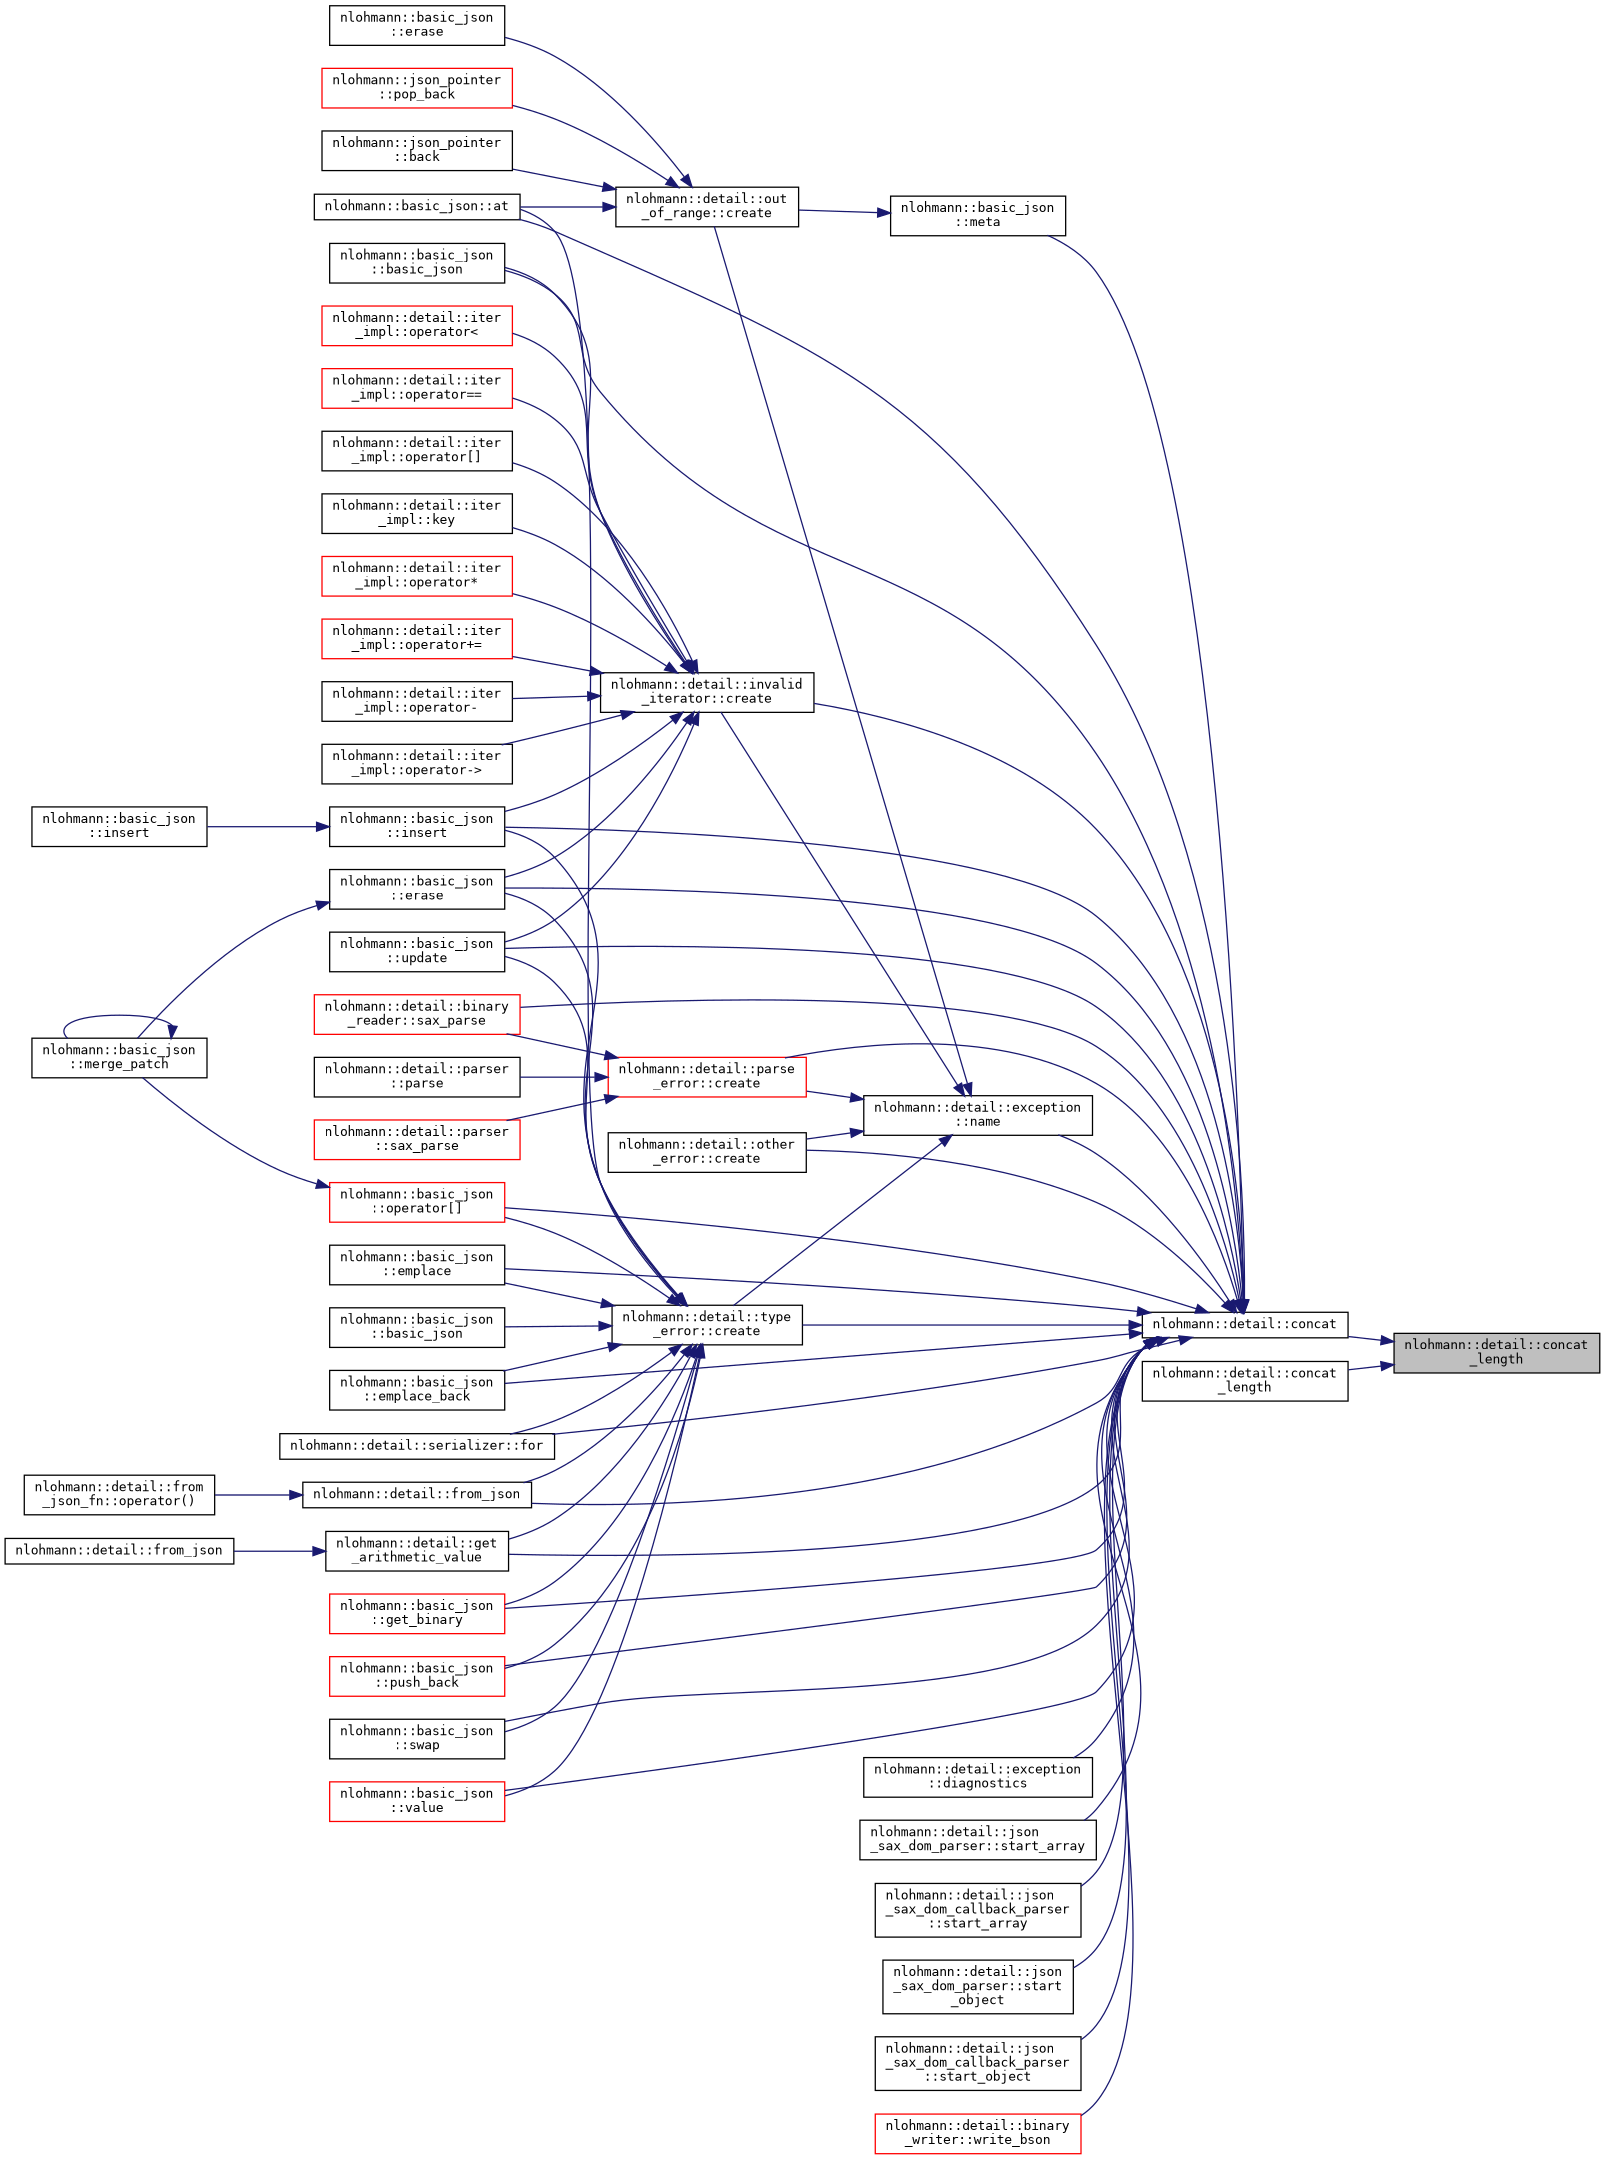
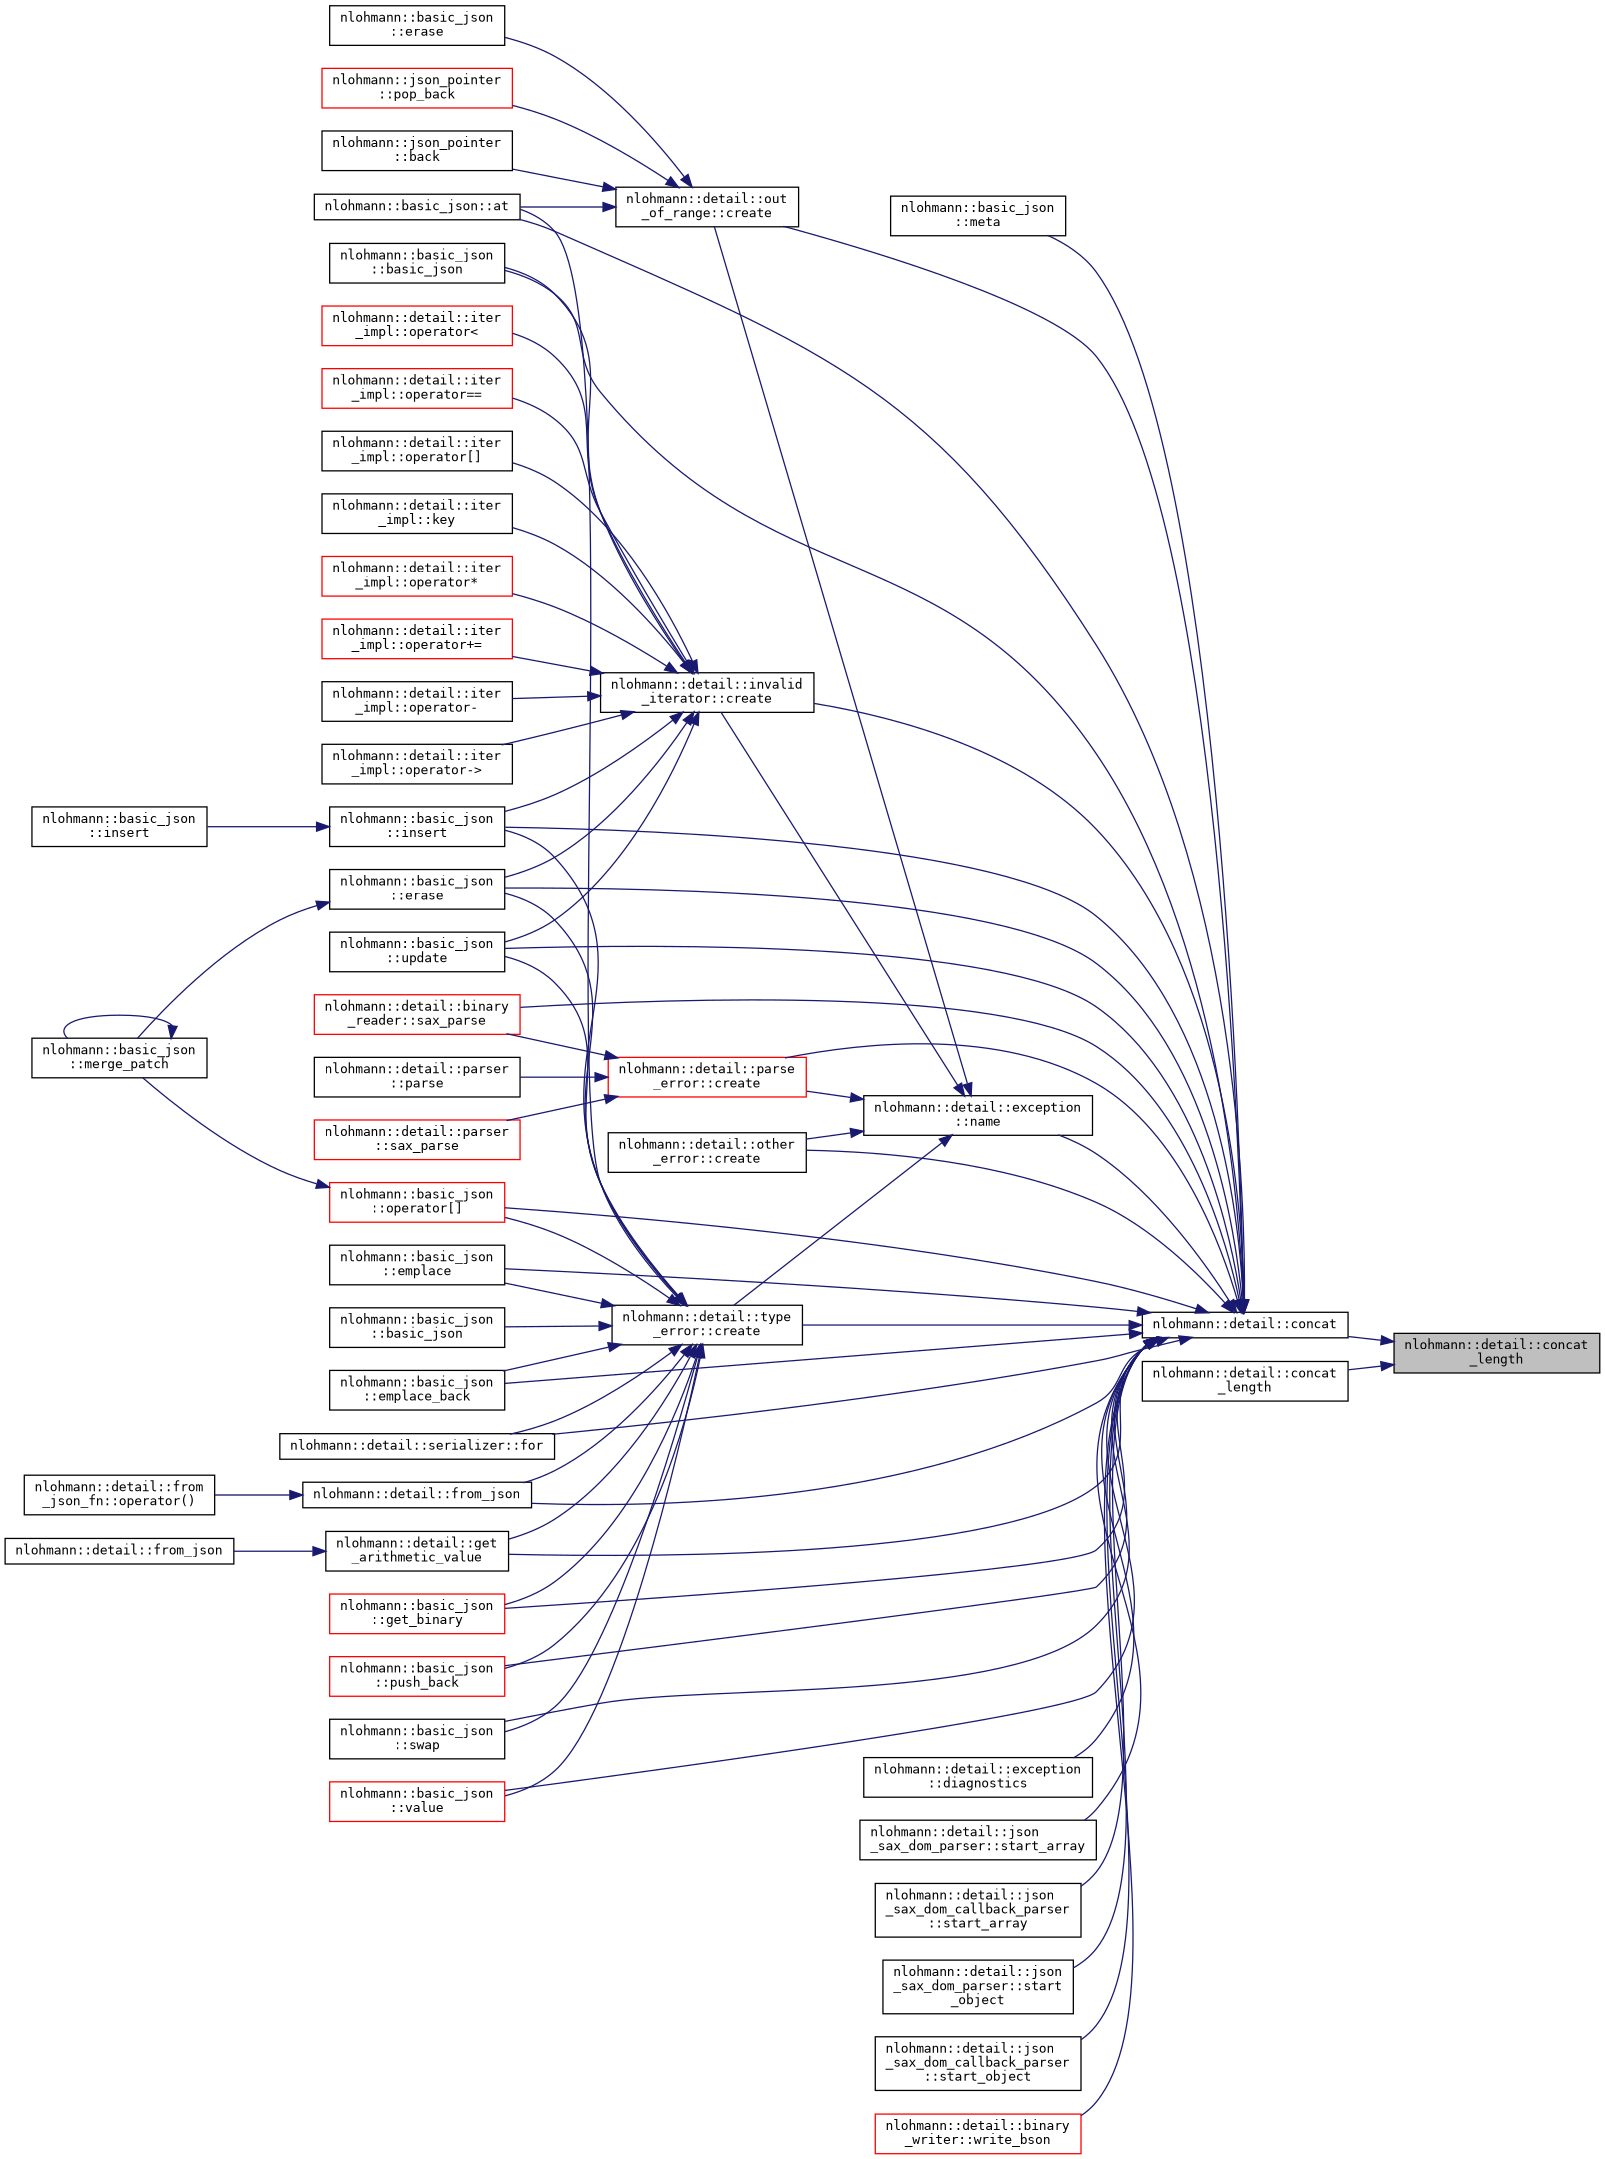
edge "nlohmann::detail::out _of_range::create" -> "nlohmann::basic_json ::meta": now "nlohmann::detail::out _of_range::create" -> "nlohmann::detail::concat"
